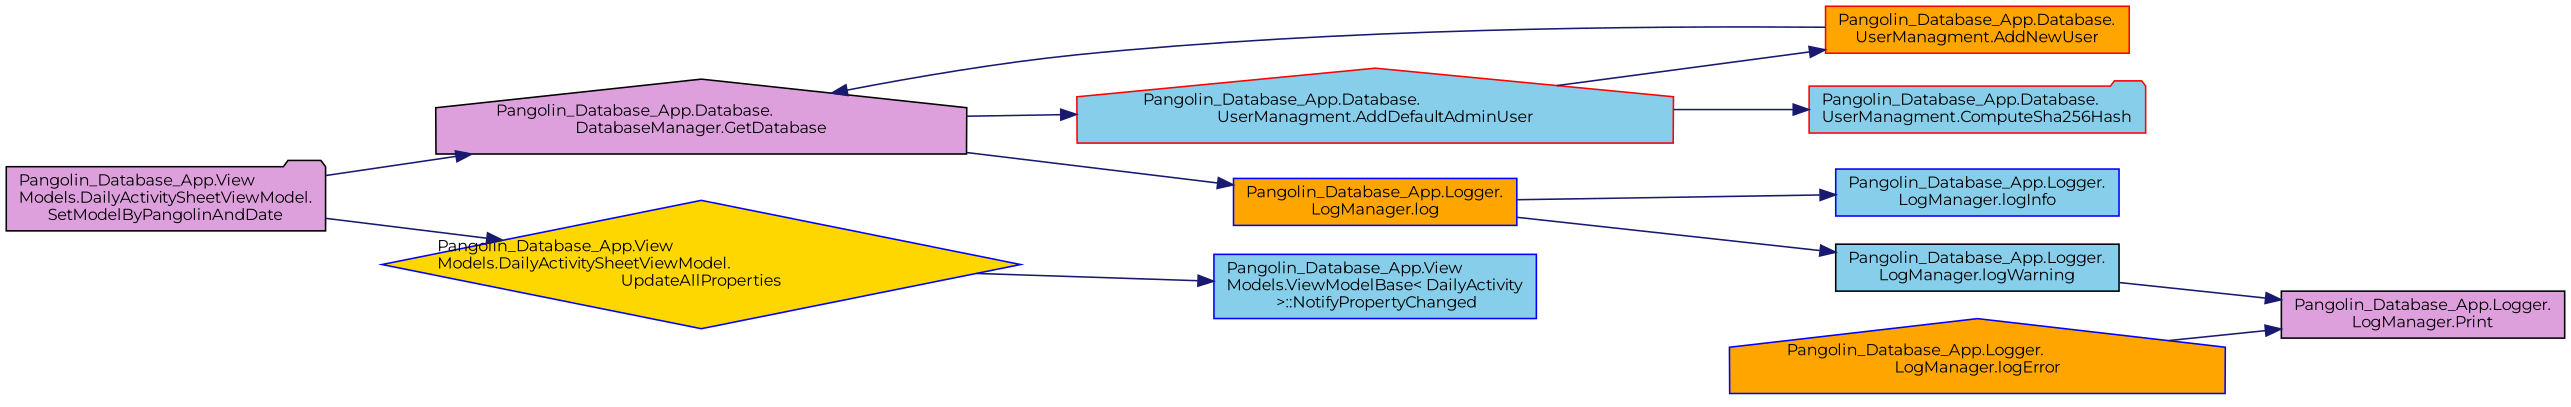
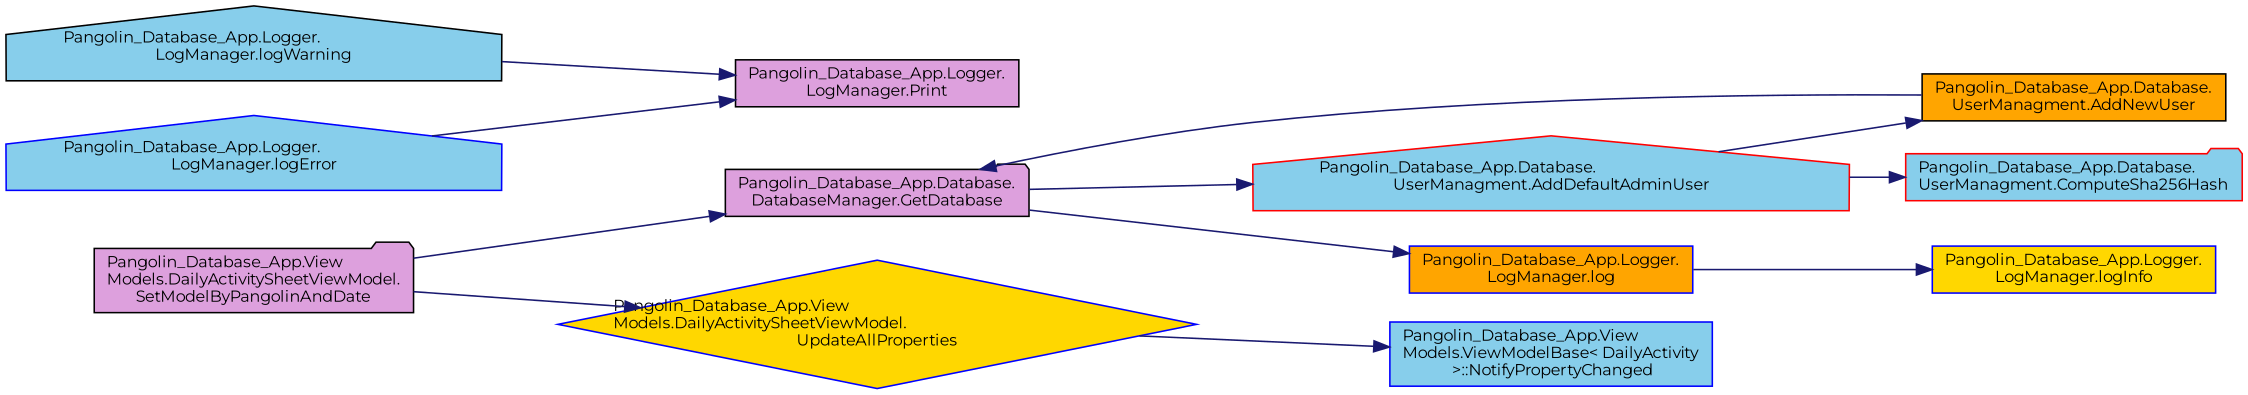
node "Pangolin_Database_App.Database. UserManagment.AddNewUser": color red -> black
node "Pangolin_Database_App.Database. DatabaseManager.GetDatabase": shape house -> folder
node "Pangolin_Database_App.Logger. LogManager.logInfo": fillcolor skyblue -> gold
edge "Pangolin_Database_App.Logger. LogManager.log" -> "Pangolin_Database_App.Logger. LogManager.logWarning": removed
node "Pangolin_Database_App.Logger. LogManager.logWarning": shape box -> house
node "Pangolin_Database_App.Logger. LogManager.logError": fillcolor orange -> skyblue
